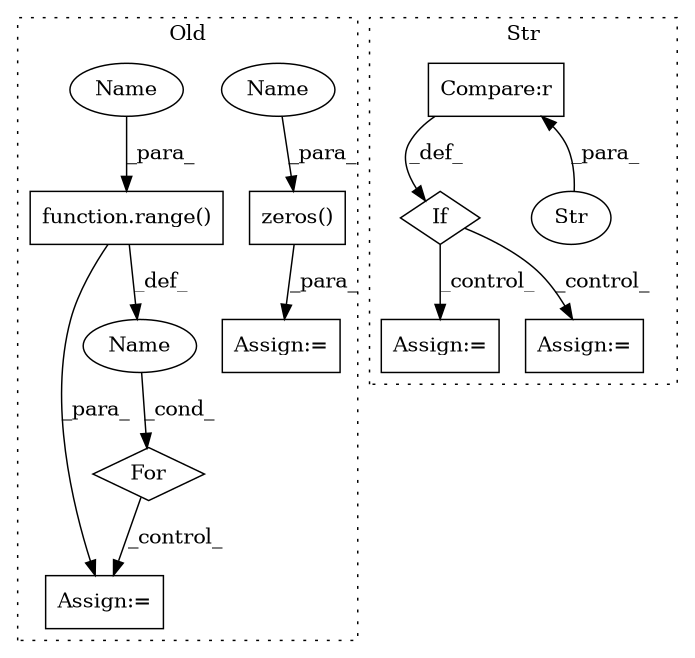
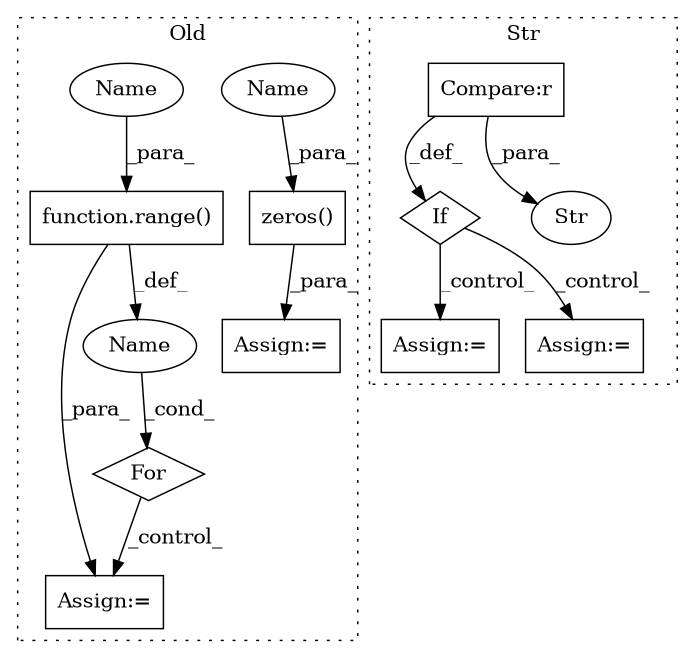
edge "Str" -> "Compare:r": reversed
